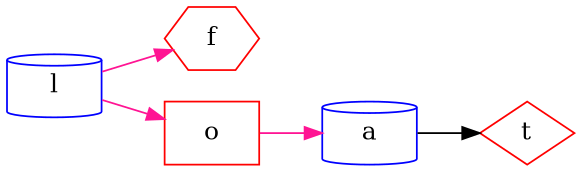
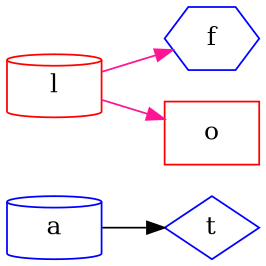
node "f": color red -> blue
node "l": color blue -> red
edge "o" -> "a": removed
node "t": color red -> blue
